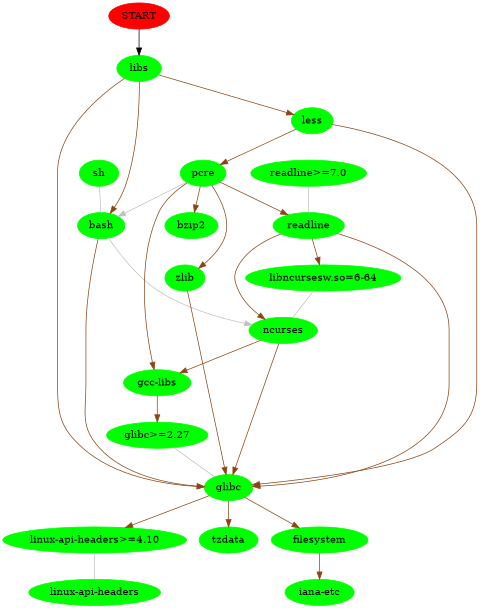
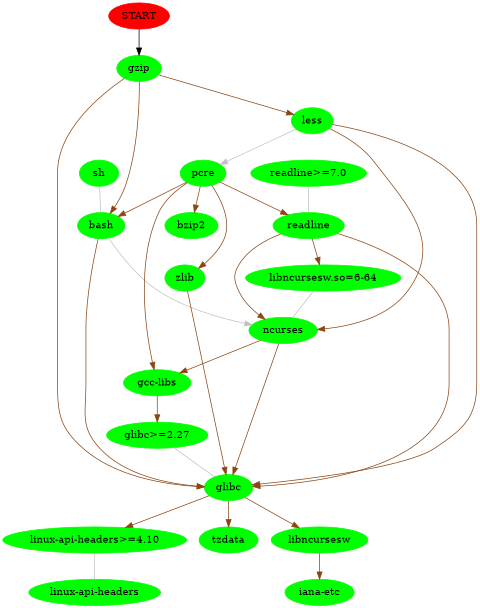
node "libs": label "libs" -> "gzip"
edge "less" -> "pcre": color chocolate4 -> grey
edge "pcre" -> "bash": color grey -> chocolate4
edge "less" -> "ncurses": added
node "filesystem": label "filesystem" -> "libncursesw"
